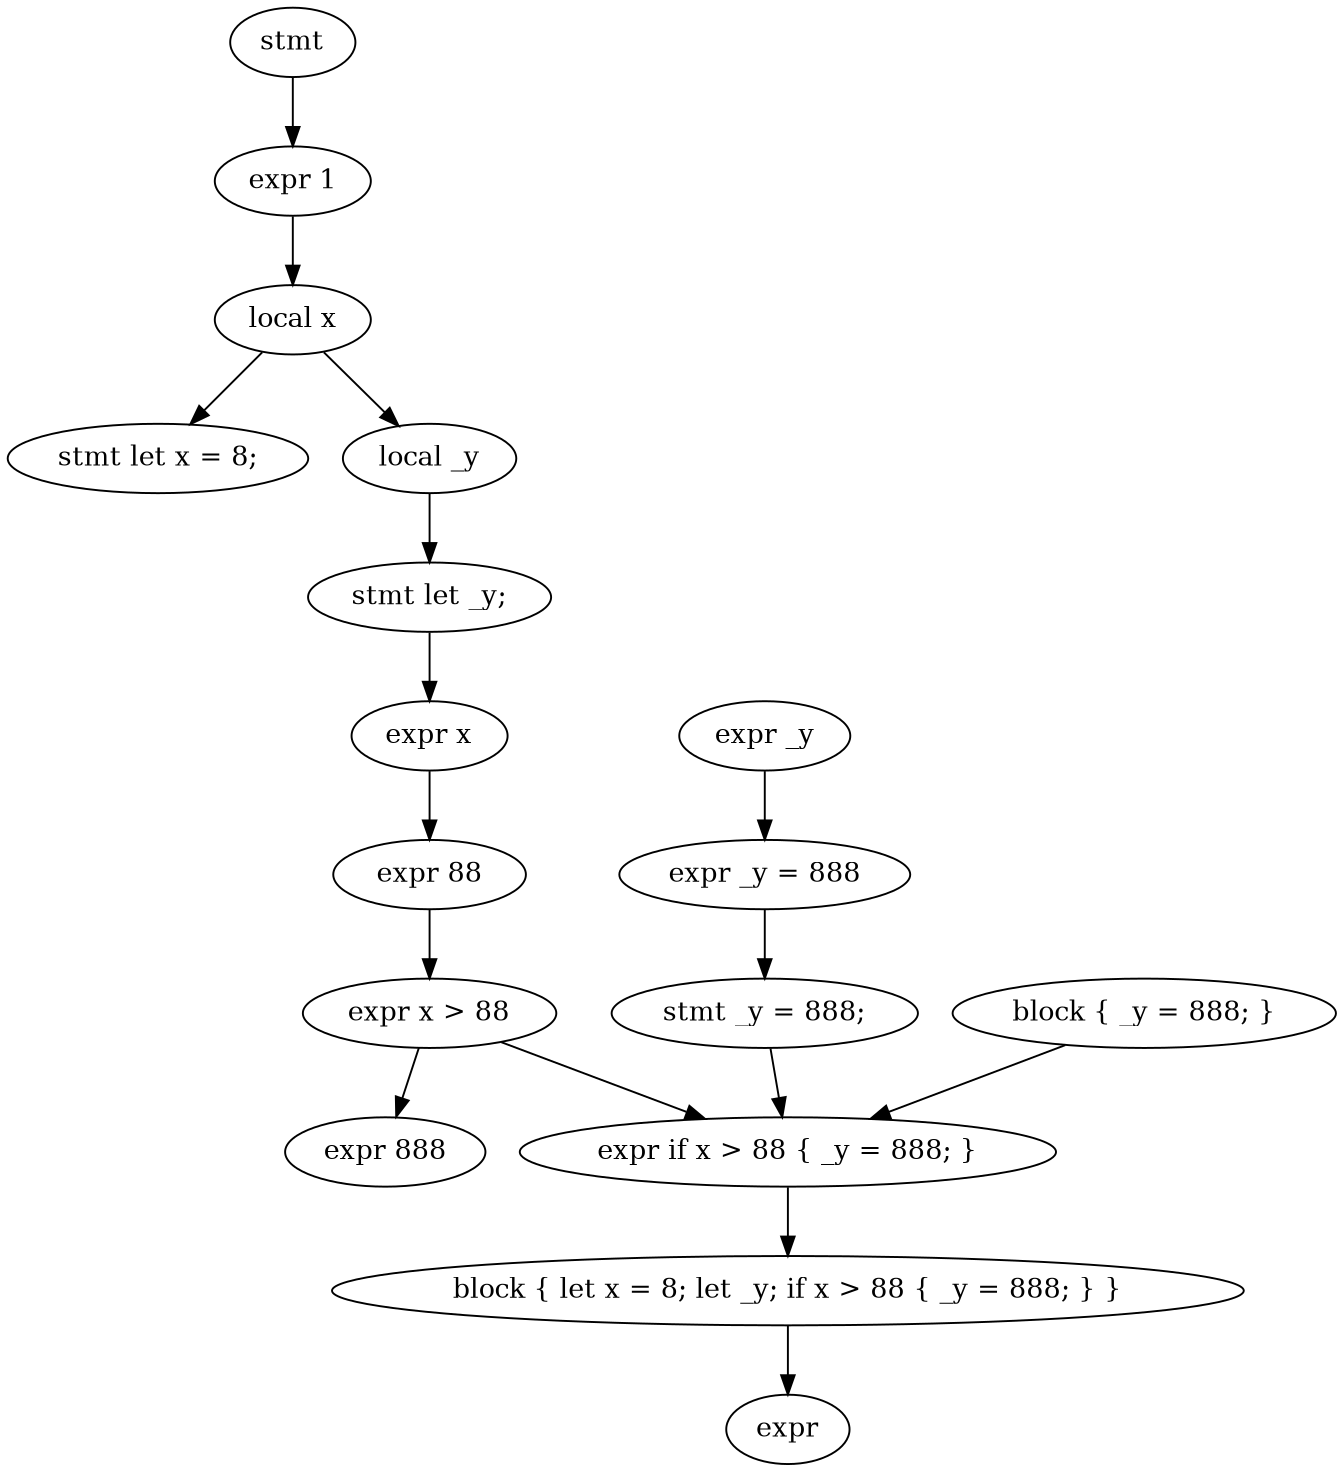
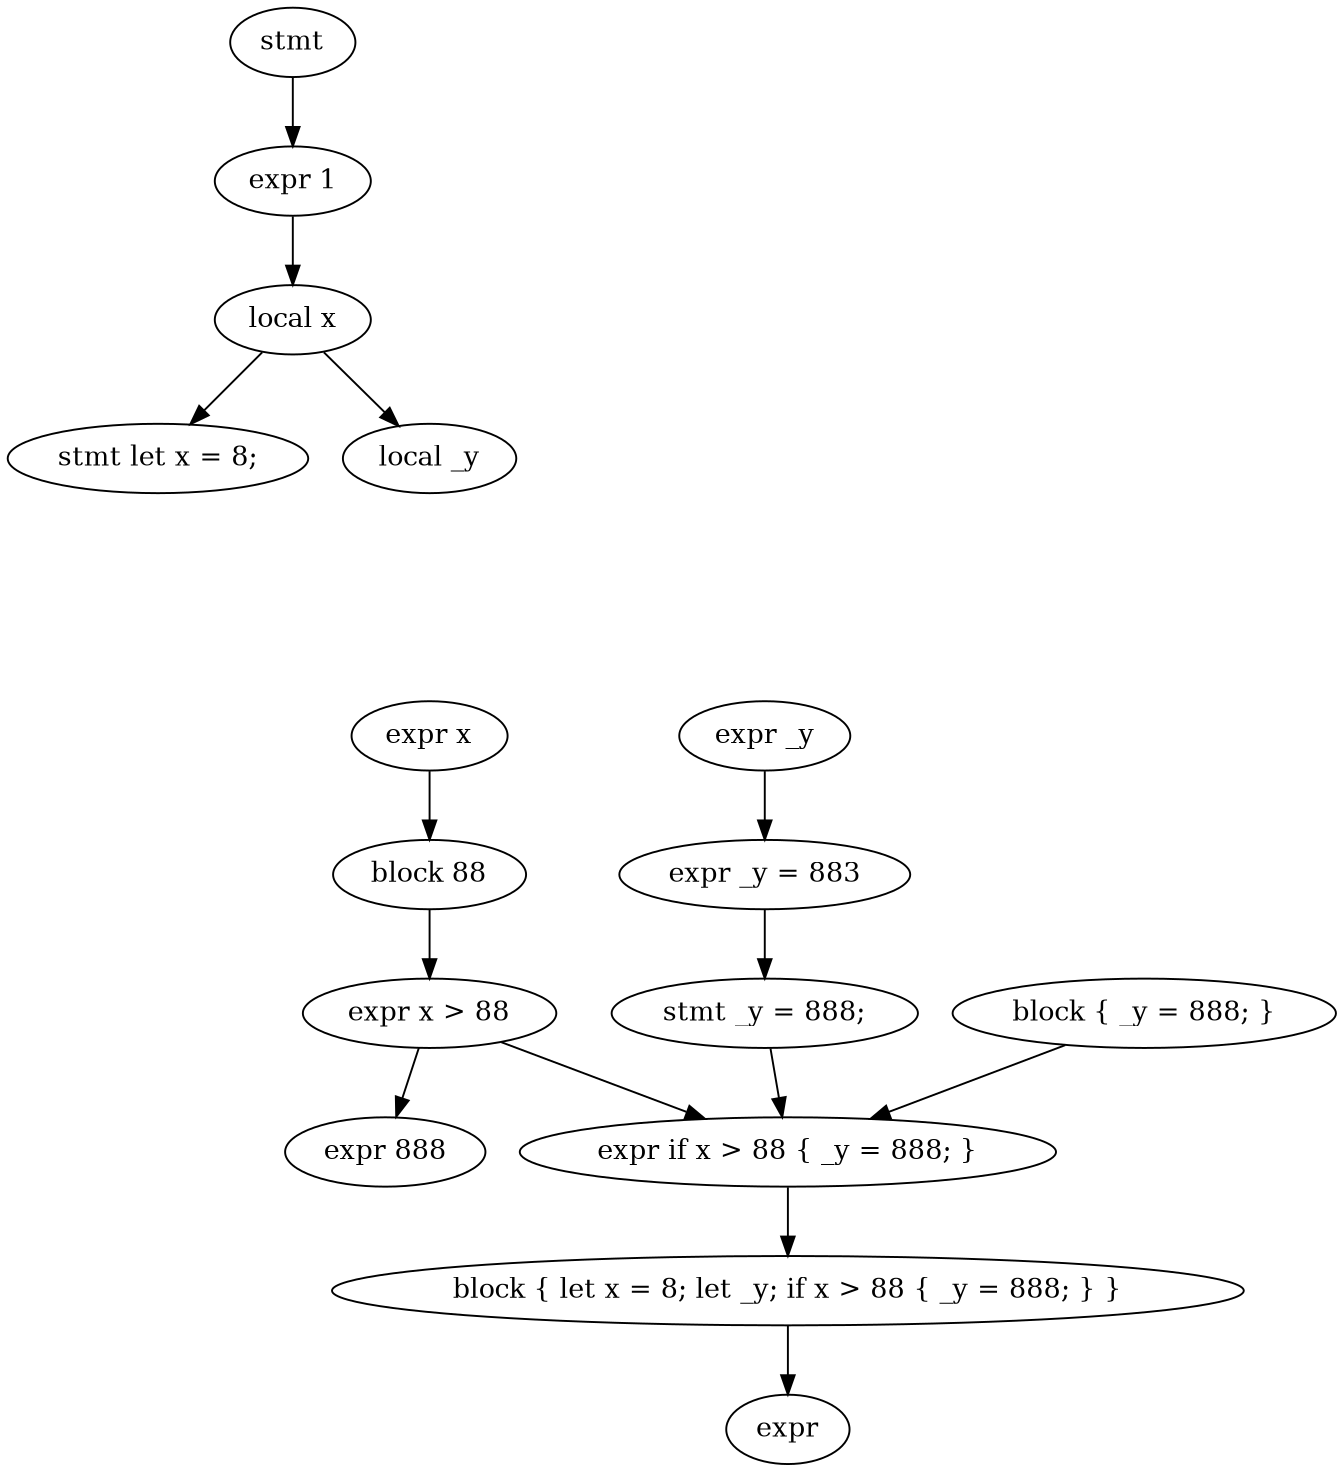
node "stmt let _y;": removed
node "expr 88": label "expr 88" -> "block 88"
node "expr _y = 888": label "expr _y = 888" -> "expr _y = 883"
